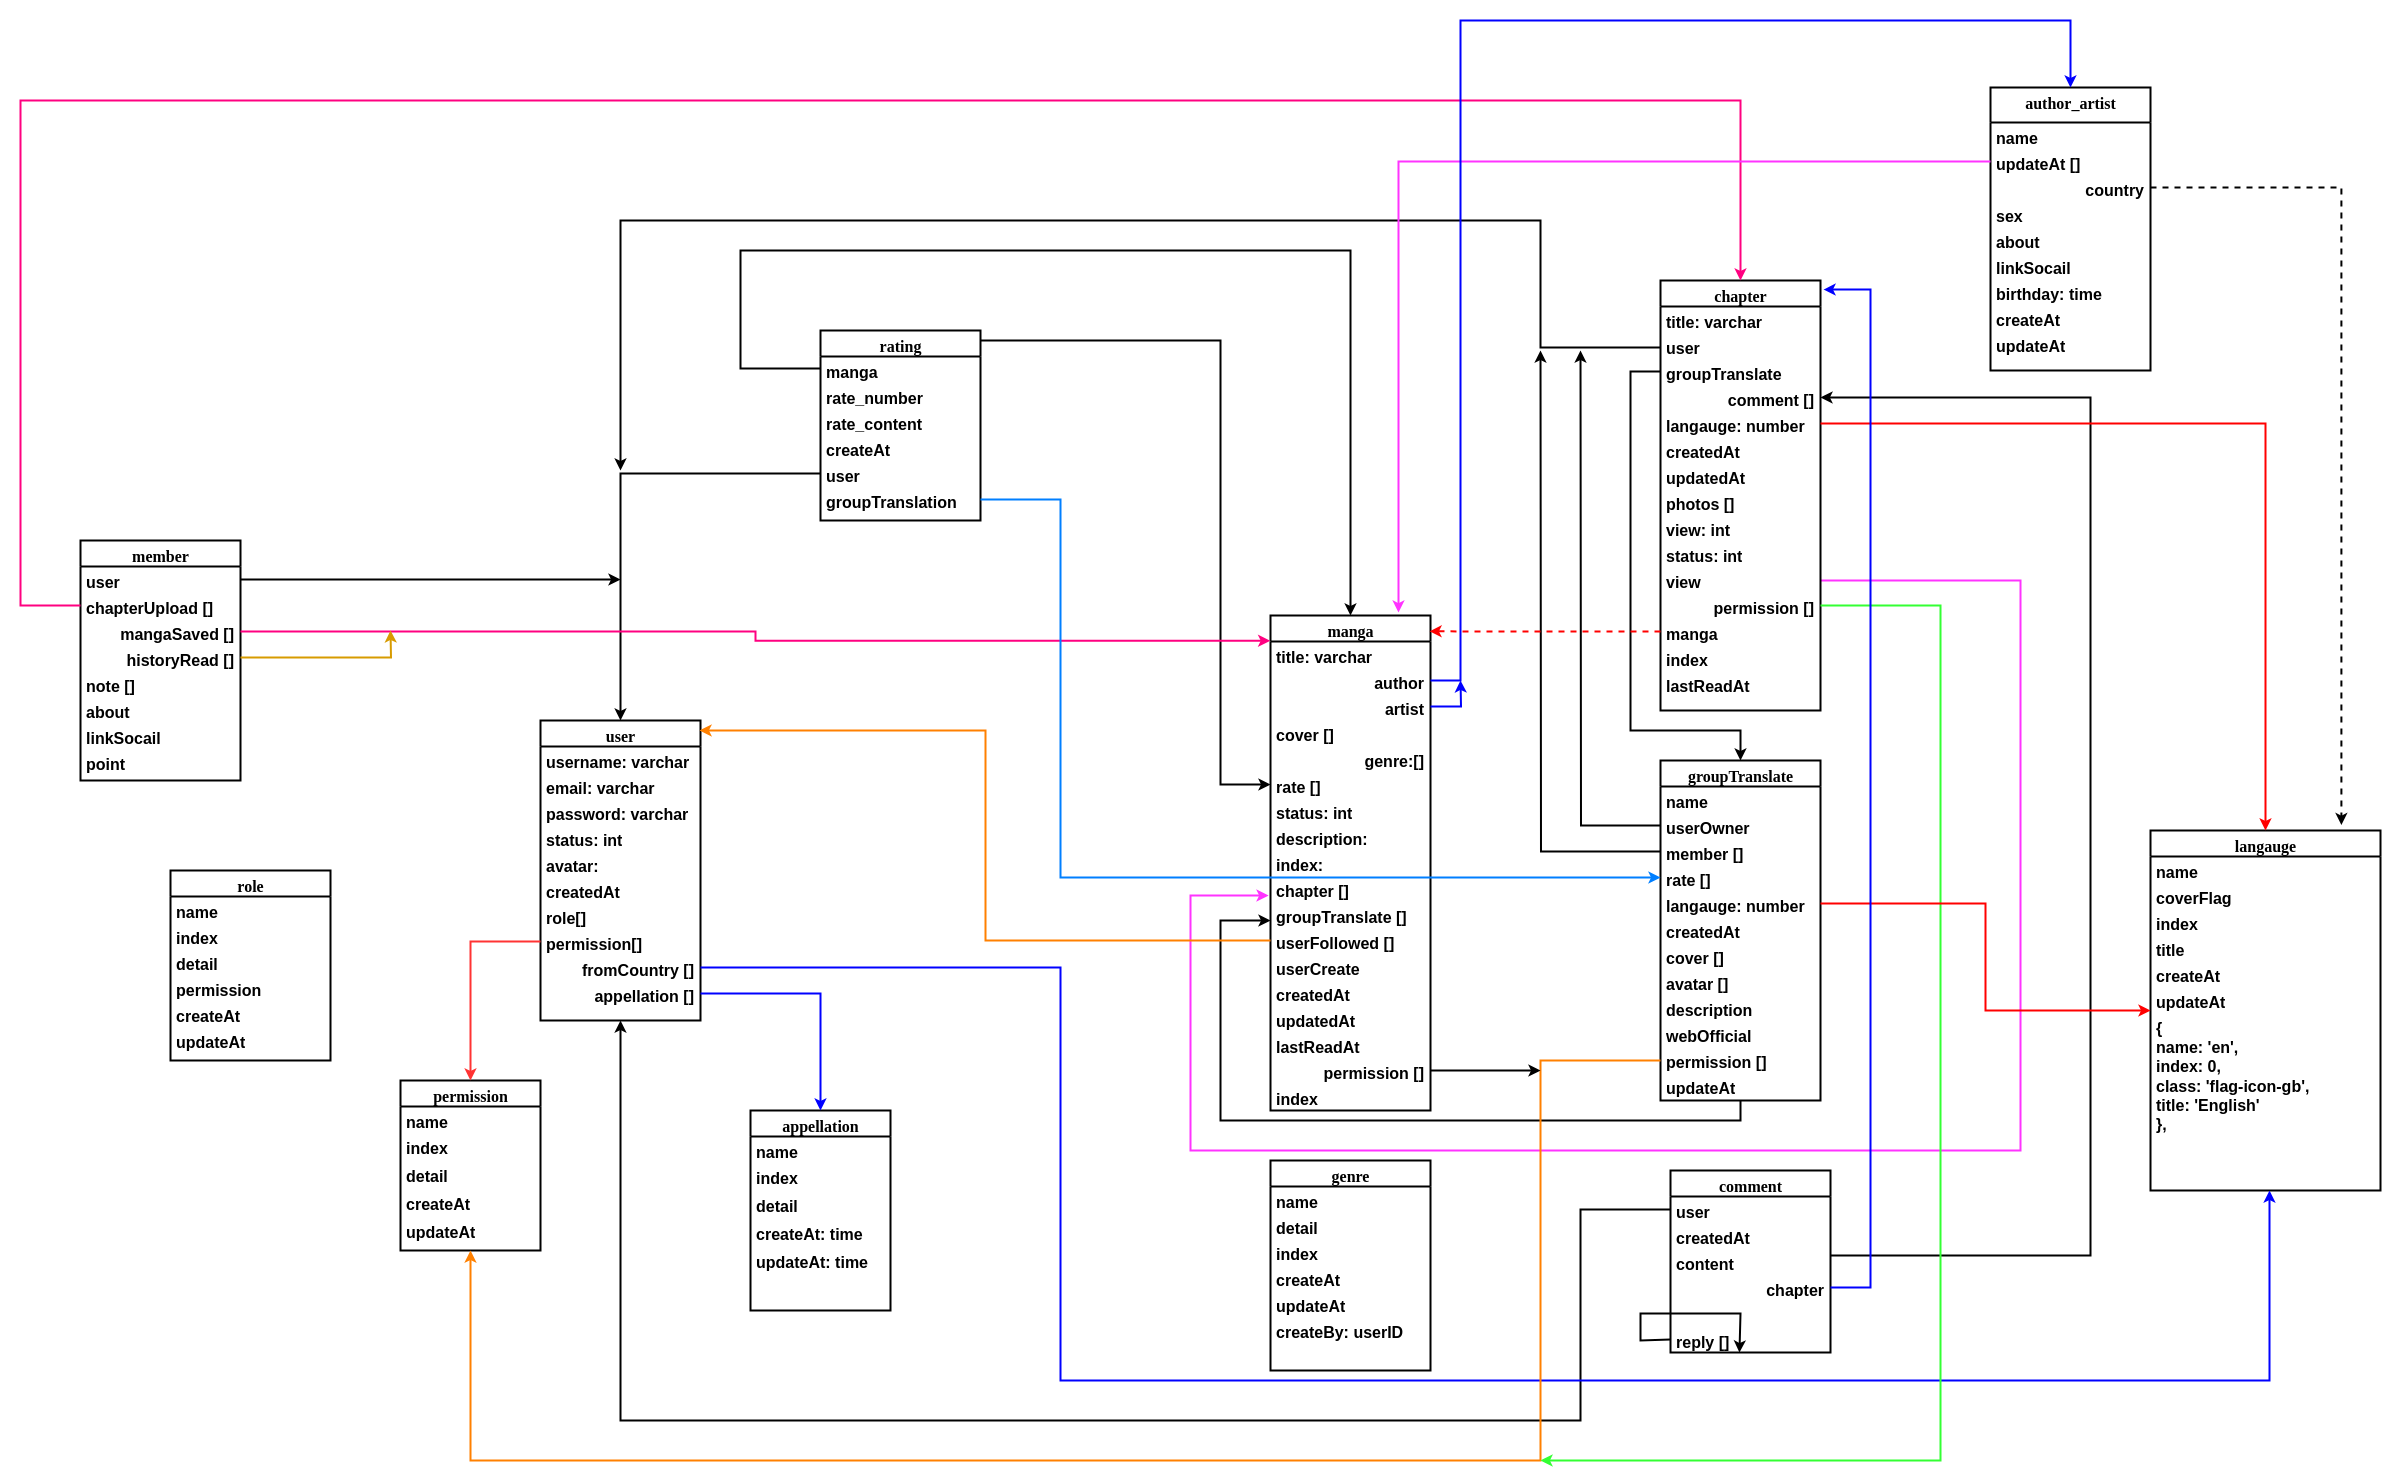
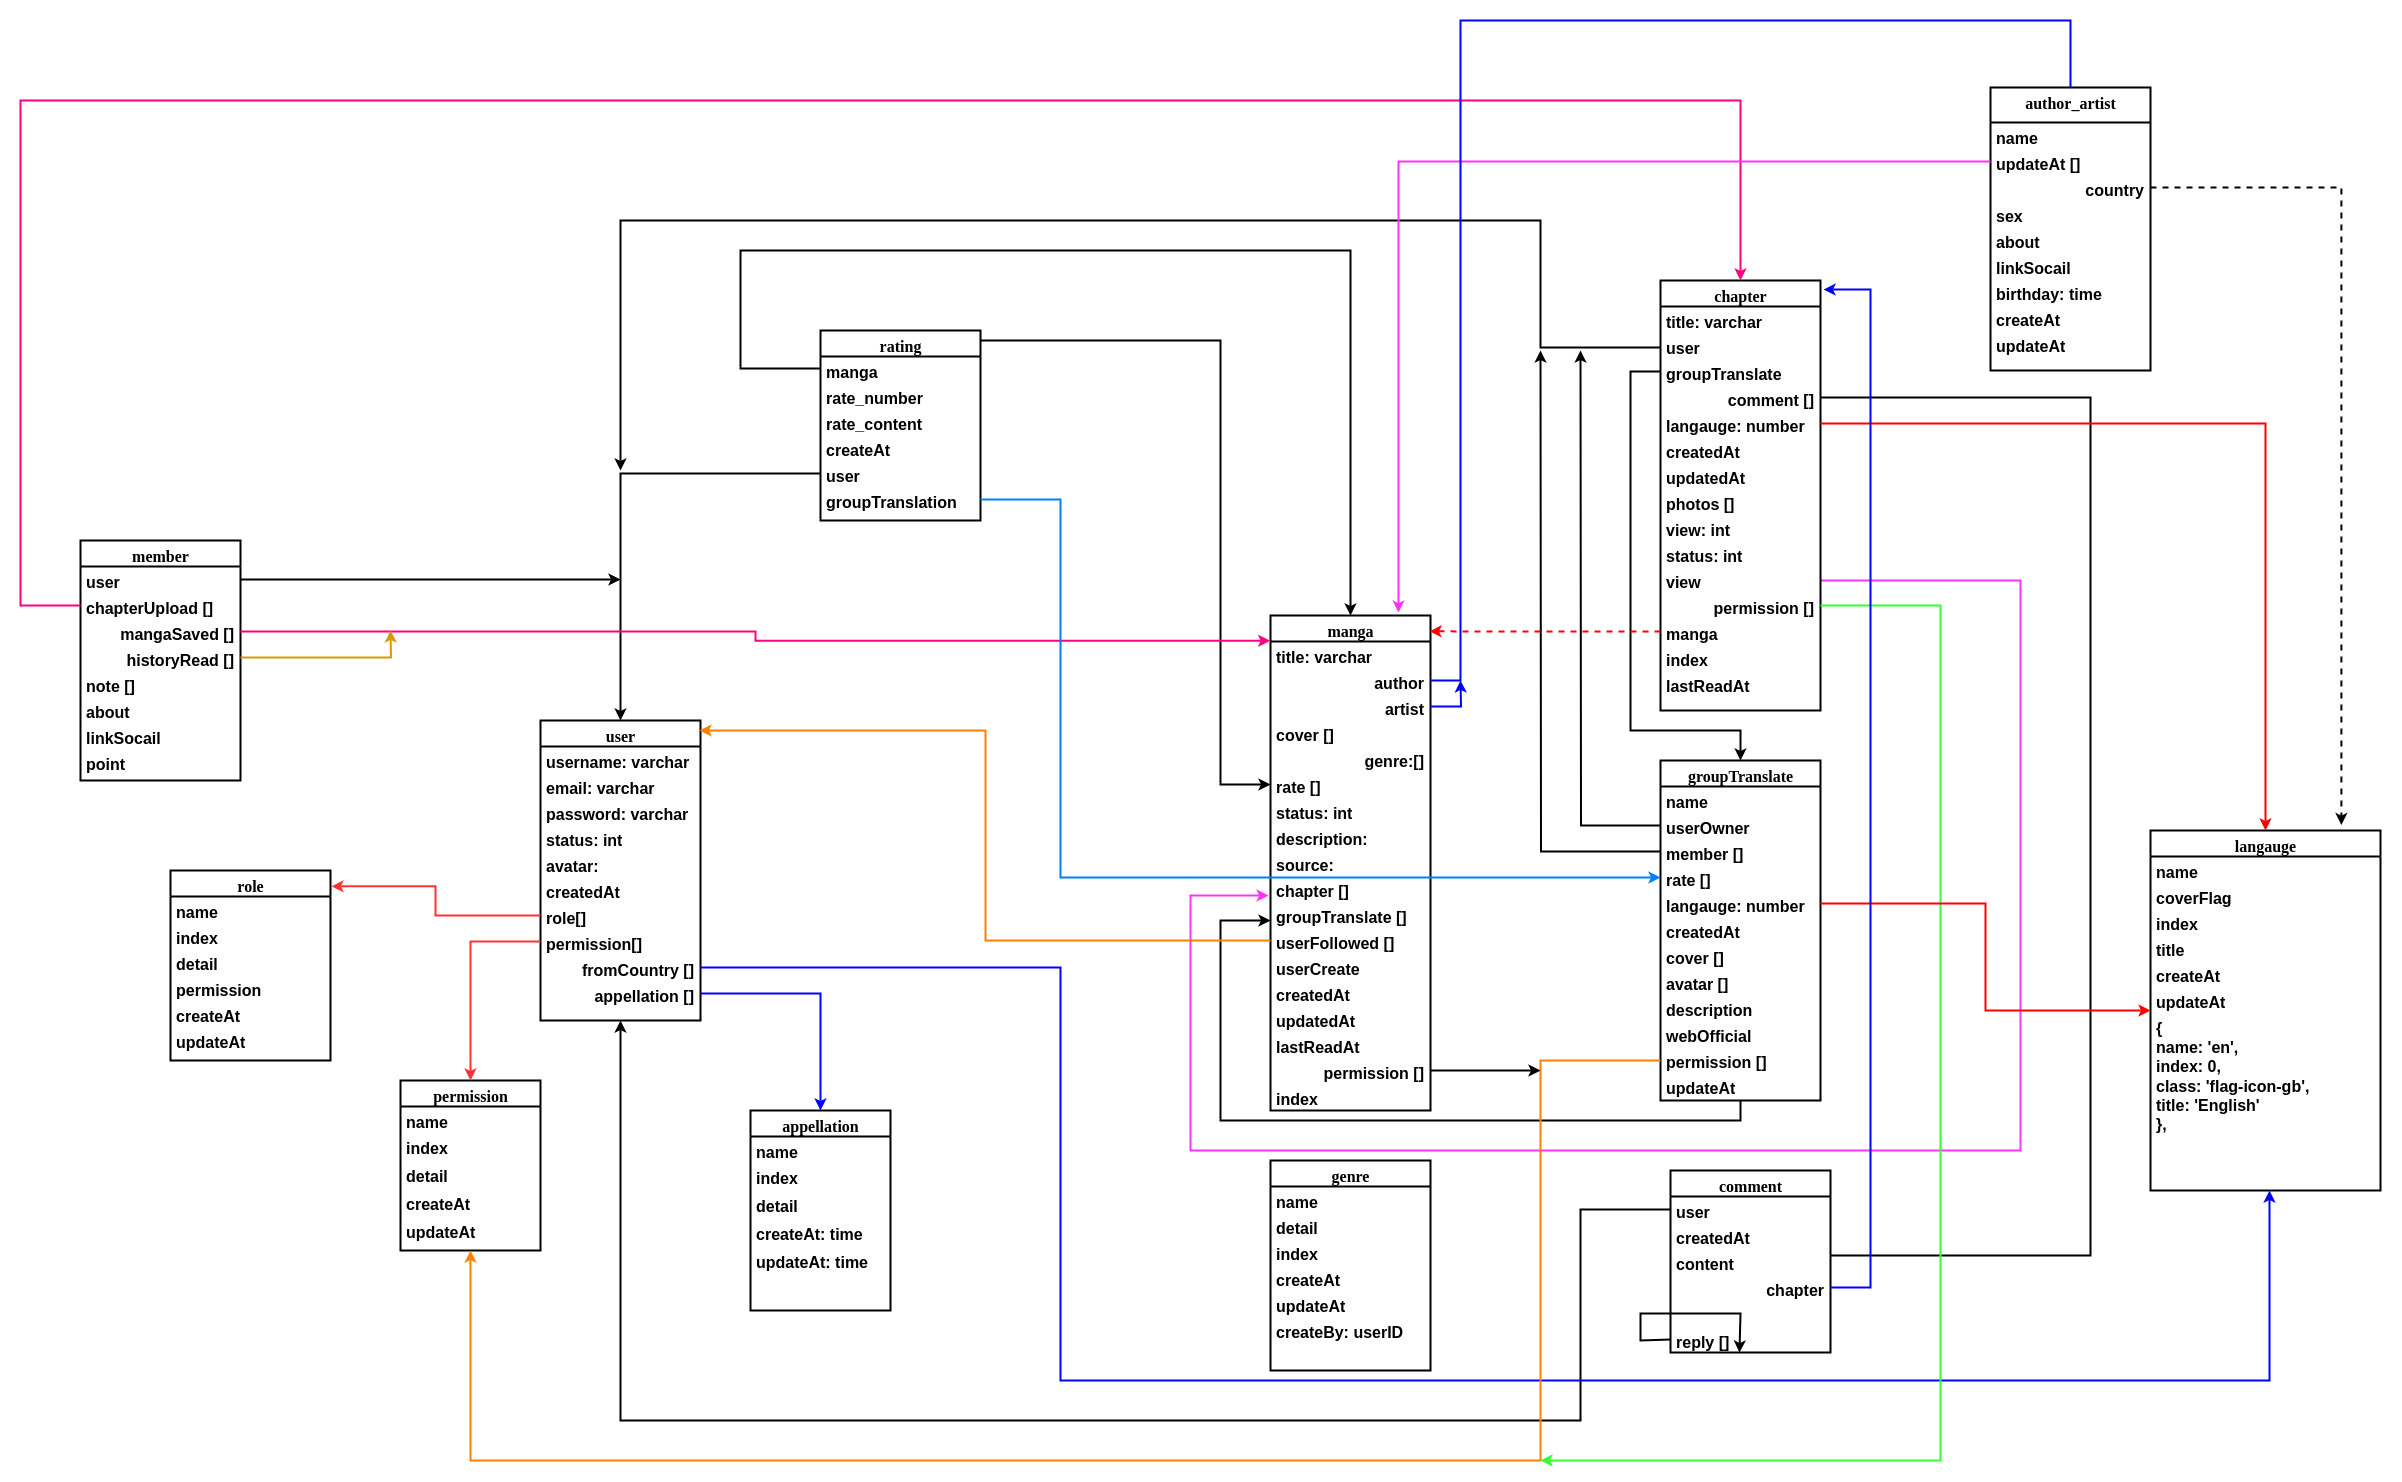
edge "author" -> "author_artist": arrowhead classic -> none
edge "comment" -> "comment []": arrowhead classic -> none
node "index:": label "index:" -> "source:"
edge "role[]" -> "role": added
